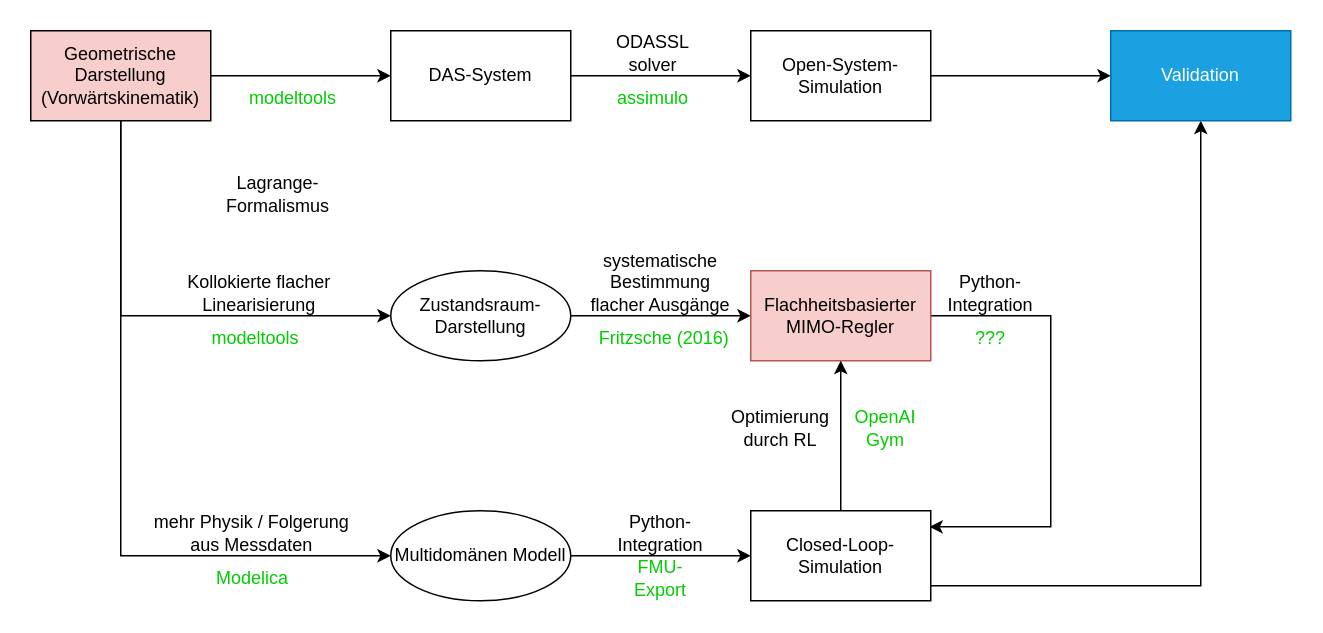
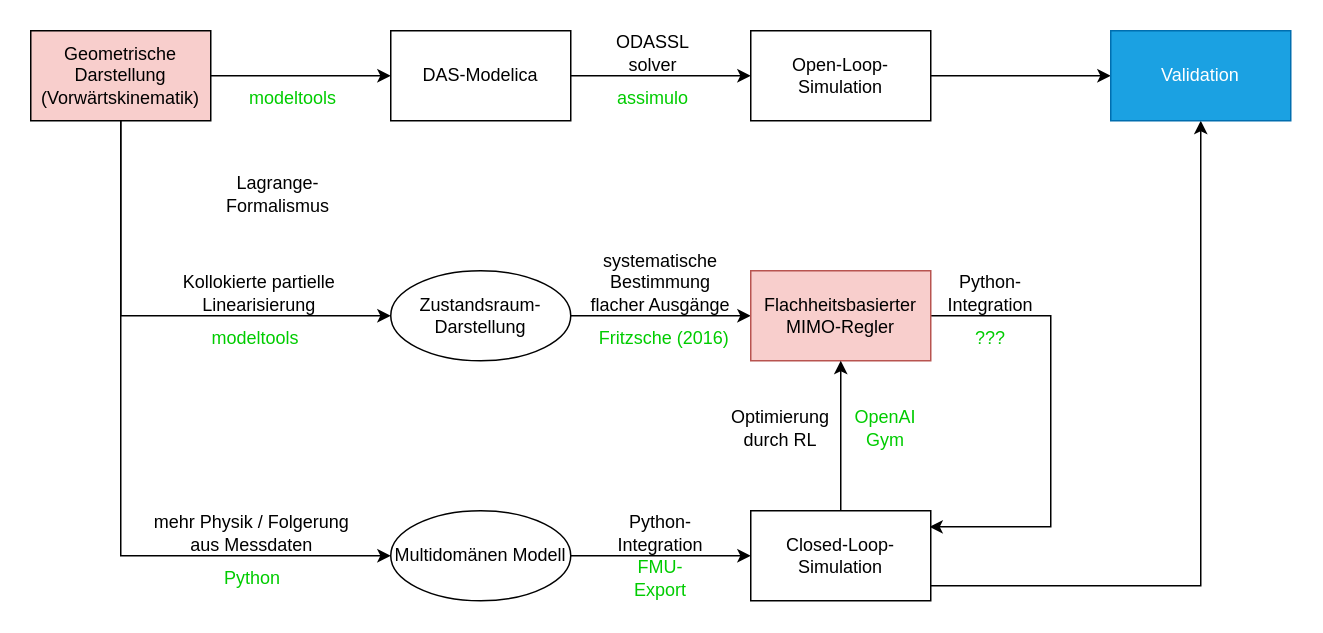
node "DAS-System": label "DAS-System" -> "DAS-Modelica"
node "Open-System-Simulation": label "Open-System-Simulation" -> "Open-Loop-Simulation"
node "Kollokierte flacher Linearisierung": label "Kollokierte flacher Linearisierung" -> "Kollokierte partielle Linearisierung"
node "Modelica": label "Modelica" -> "Python"
